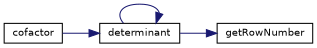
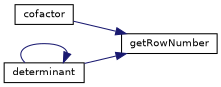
edge "cofactor" -> "determinant": now "cofactor" -> "getRowNumber"
